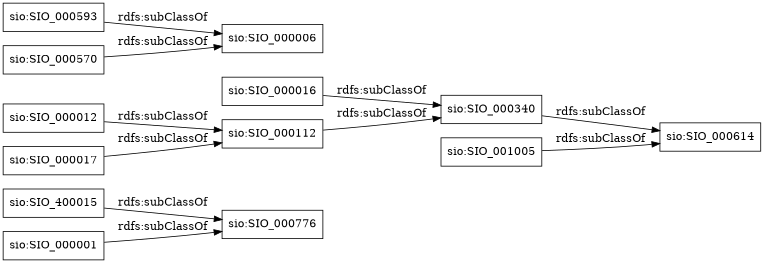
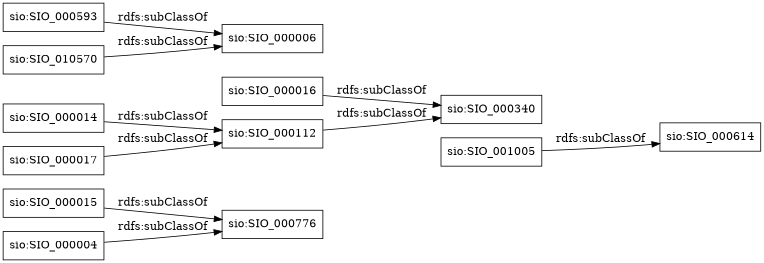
node "sio:SIO_000570": label "sio:SIO_000570" -> "sio:SIO_010570"
node "sio:SIO_000012": label "sio:SIO_000012" -> "sio:SIO_000014"
edge "sio:SIO_000340" -> "sio:SIO_000614": removed, label "rdfs:subClassOf"
node "sio:SIO_400015": label "sio:SIO_400015" -> "sio:SIO_000015"
node "sio:SIO_000001": label "sio:SIO_000001" -> "sio:SIO_000004"
